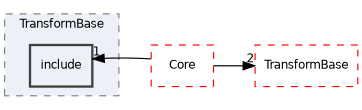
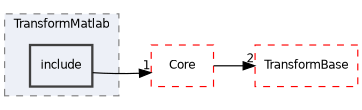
cluster "TransformBase": label "TransformBase" -> "TransformMatlab"
edge "Core" -> "include": reversed
